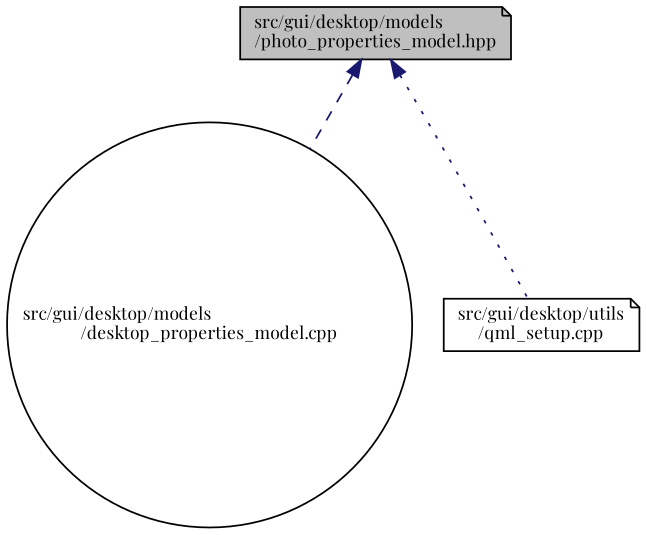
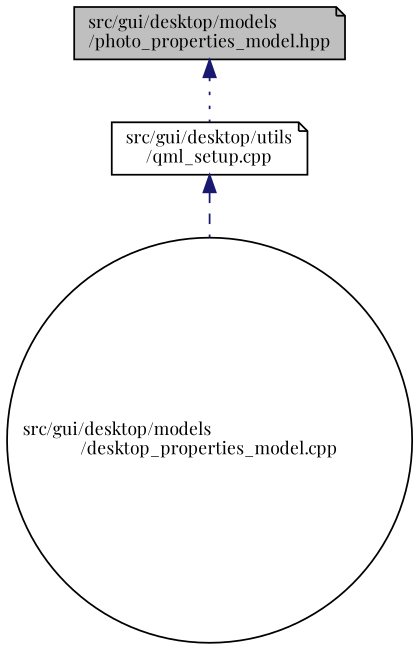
edge "src/gui/desktop/models /desktop_properties_model.cpp" -> "src/gui/desktop/models /photo_properties_model.hpp": now "src/gui/desktop/models /desktop_properties_model.cpp" -> "src/gui/desktop/utils /qml_setup.cpp"
